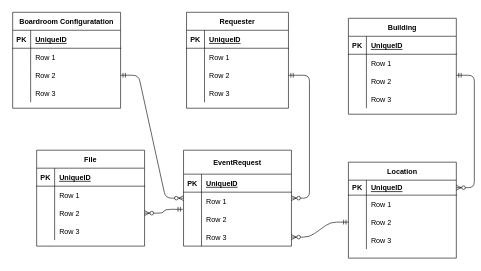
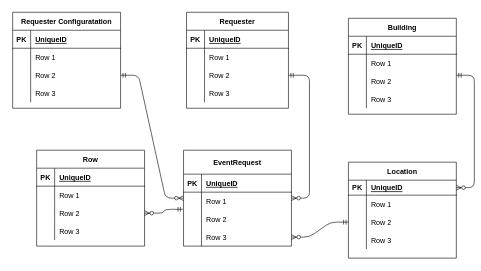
node "Boardroom Configuratation": label "Boardroom Configuratation" -> "Requester Configuratation"
node "File": label "File" -> "Row"
